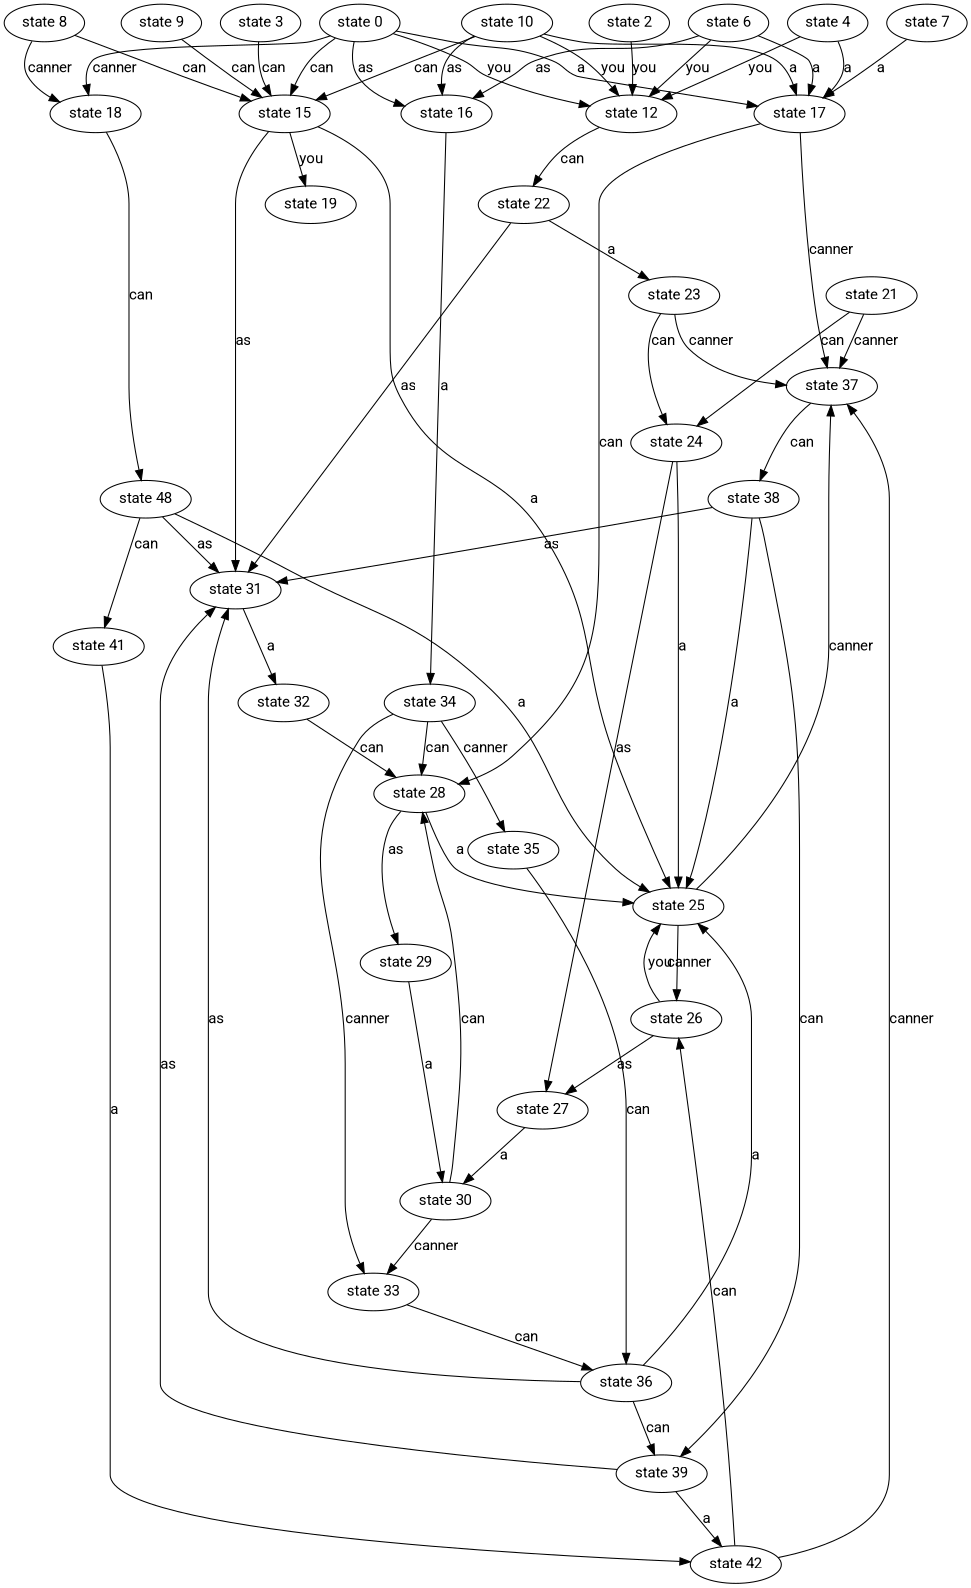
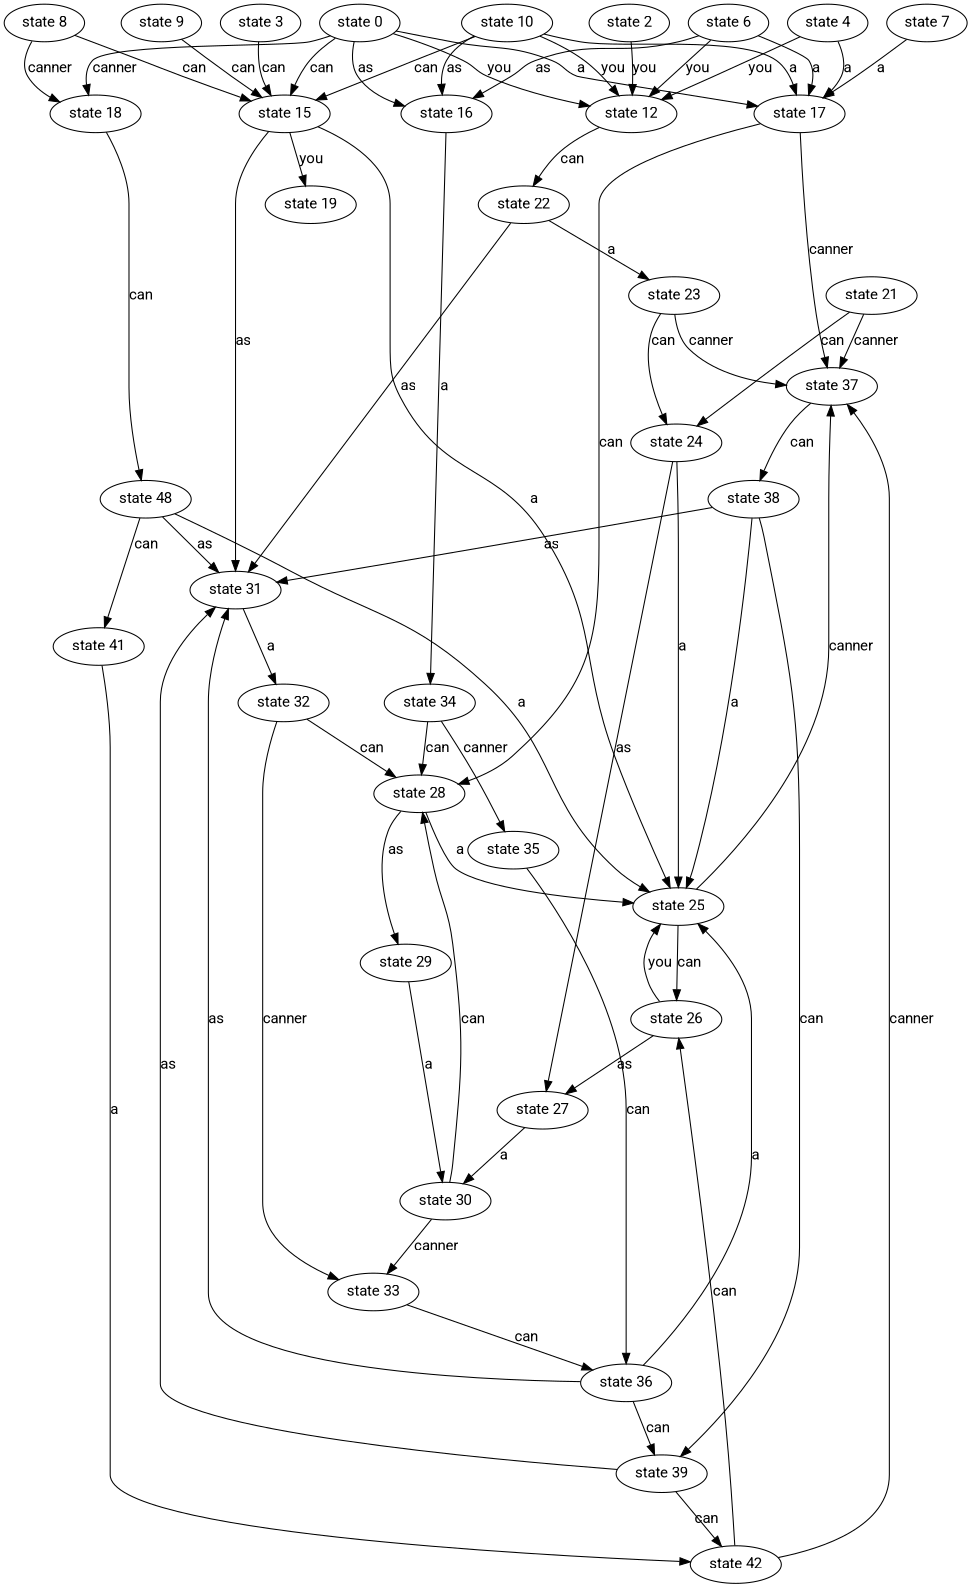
edge "state 25" -> "state 26": label "canner" -> "can"
edge "state 34" -> "state 33": now "state 32" -> "state 33"
edge "state 39" -> "state 42": label "a" -> "can"
